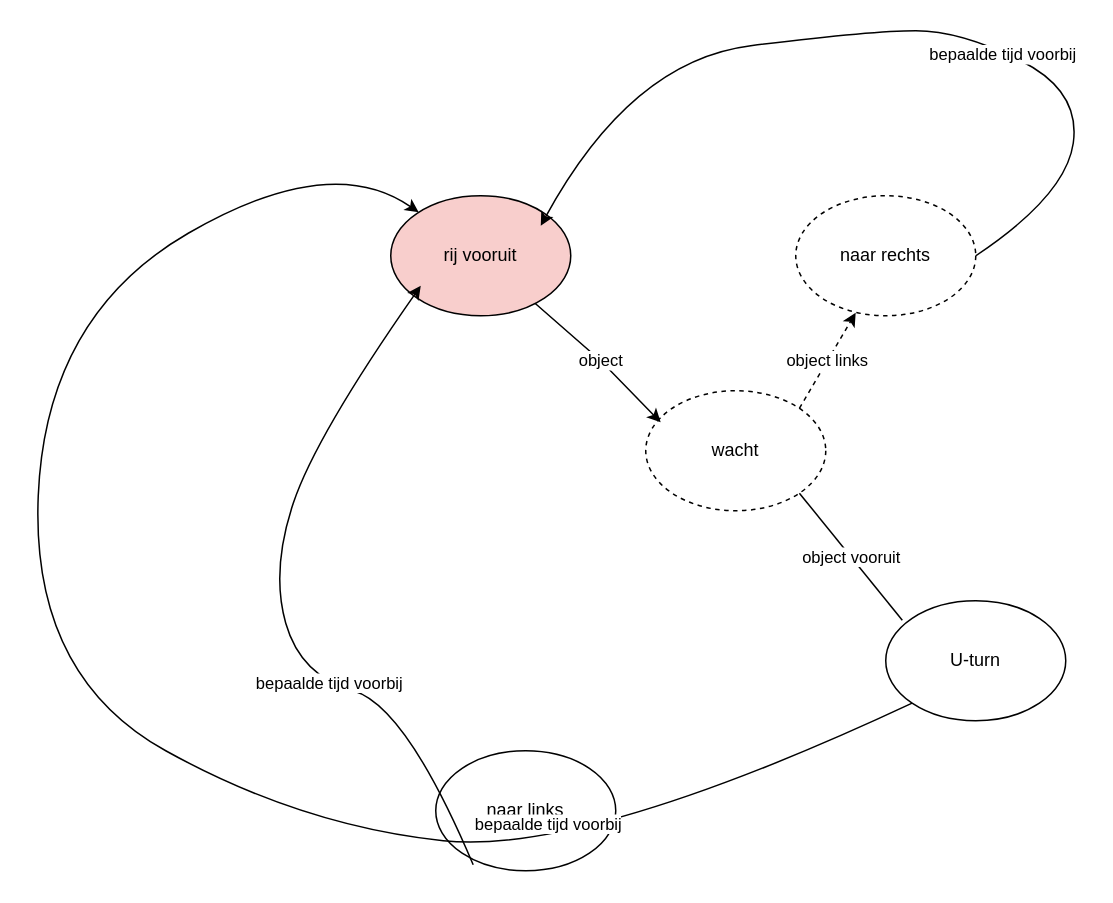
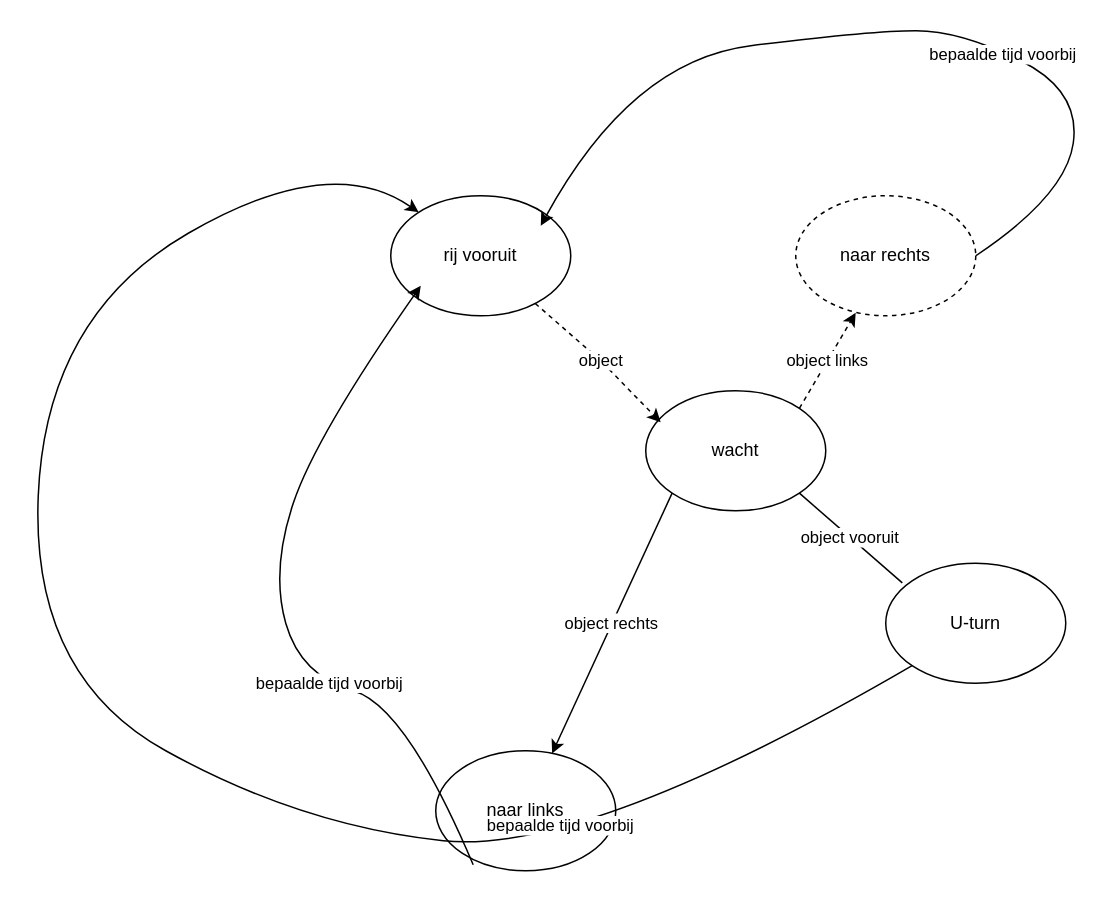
node "rij vooruit": fillcolor #f8cecc -> #ffffff
edge "rij vooruit" -> "wacht": style solid -> dashed
node "wacht": style dashed -> solid
edge "wacht" -> "naar links": added, label "object rechts"
node "U-turn": moved (976, 661) -> (976, 623)
